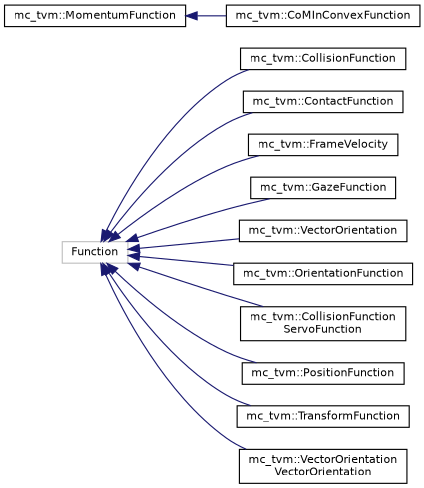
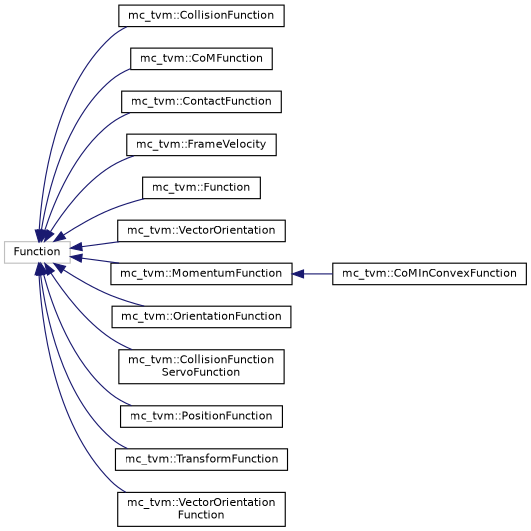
node "mc_tvm::CoMFunction": added
node "mc_tvm::GazeFunction": label "mc_tvm::GazeFunction" -> "mc_tvm::Function"
edge "mc_tvm::MomentumFunction" -> "Function": added
node "mc_tvm::VectorOrientation VectorOrientation": label "mc_tvm::VectorOrientation VectorOrientation" -> "mc_tvm::VectorOrientation Function"
